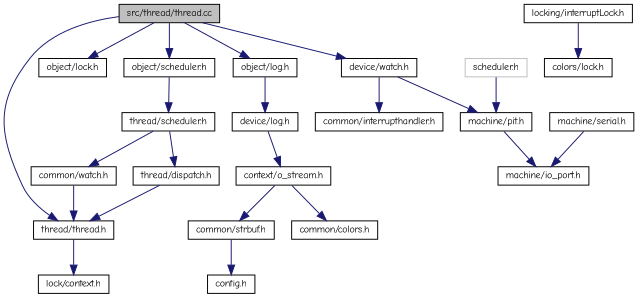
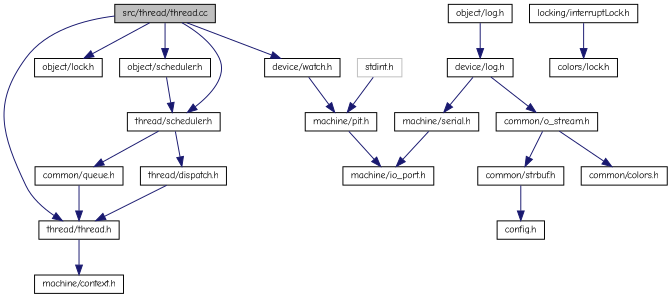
edge "src/thread/thread.cc" -> "object/log.h": now "src/thread/thread.cc" -> "thread/scheduler.h"
node "scheduler.h": label "scheduler.h" -> "stdint.h"
edge "device/log.h" -> "machine/serial.h": added
node "common/interrupthandler.h": removed
node "common/watch.h": label "common/watch.h" -> "common/queue.h"
node "context/o_stream.h": label "context/o_stream.h" -> "common/o_stream.h"
node "lock/context.h": label "lock/context.h" -> "machine/context.h"
